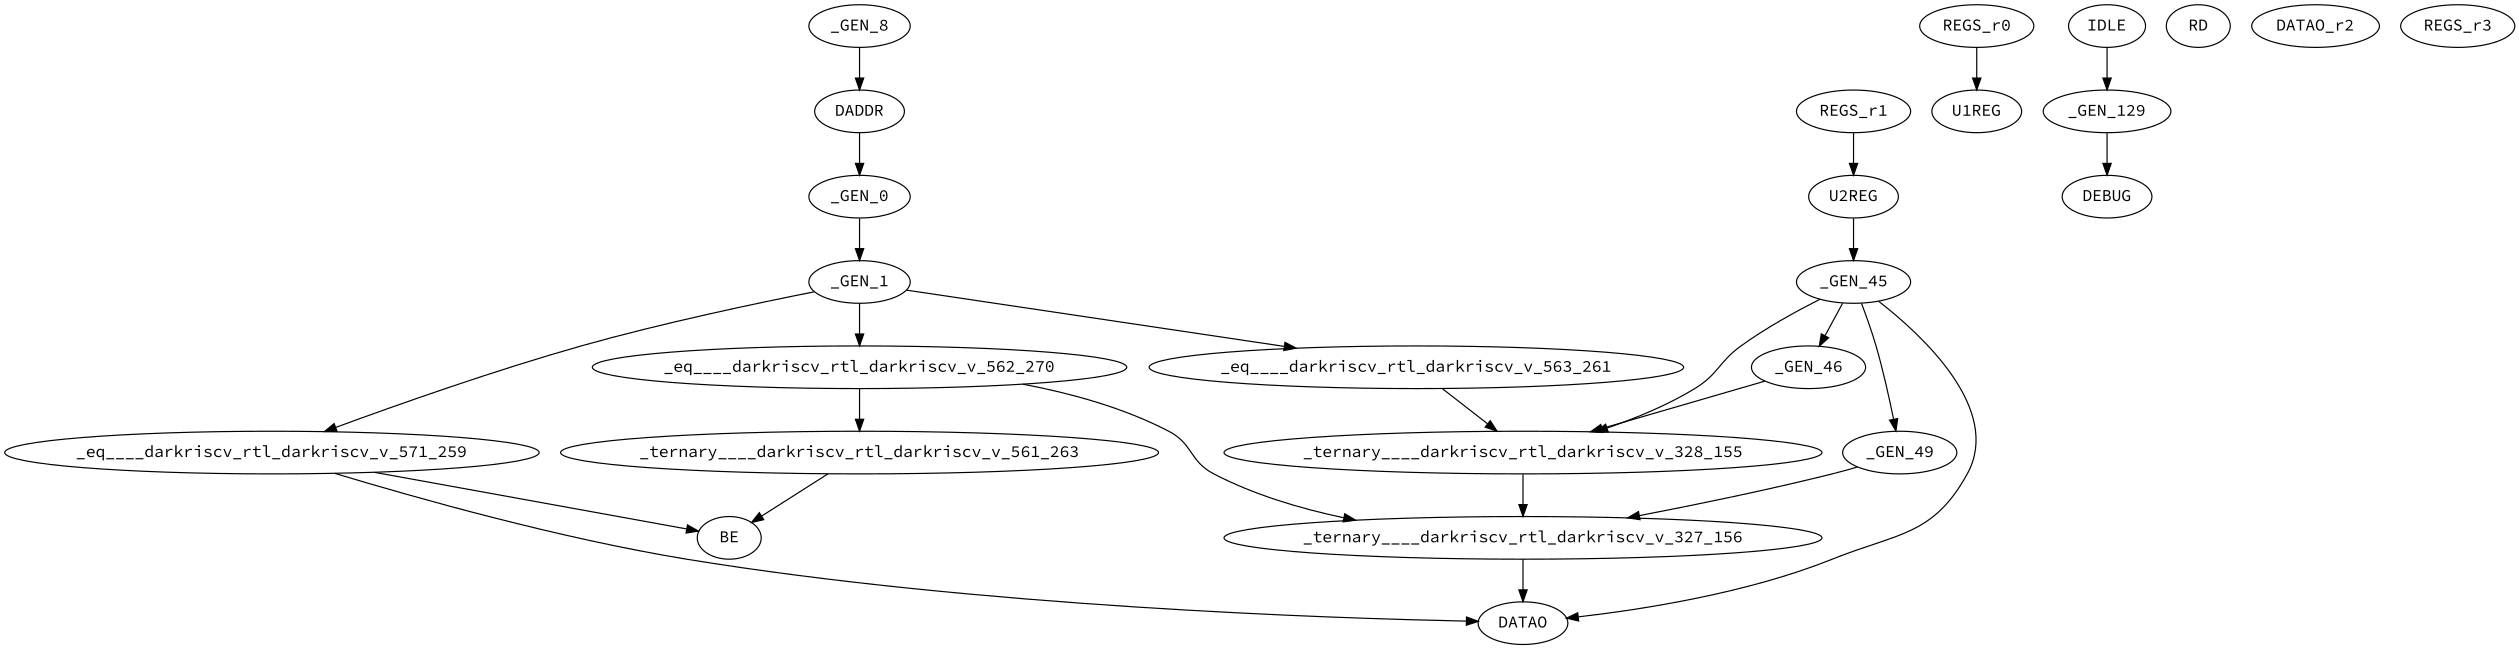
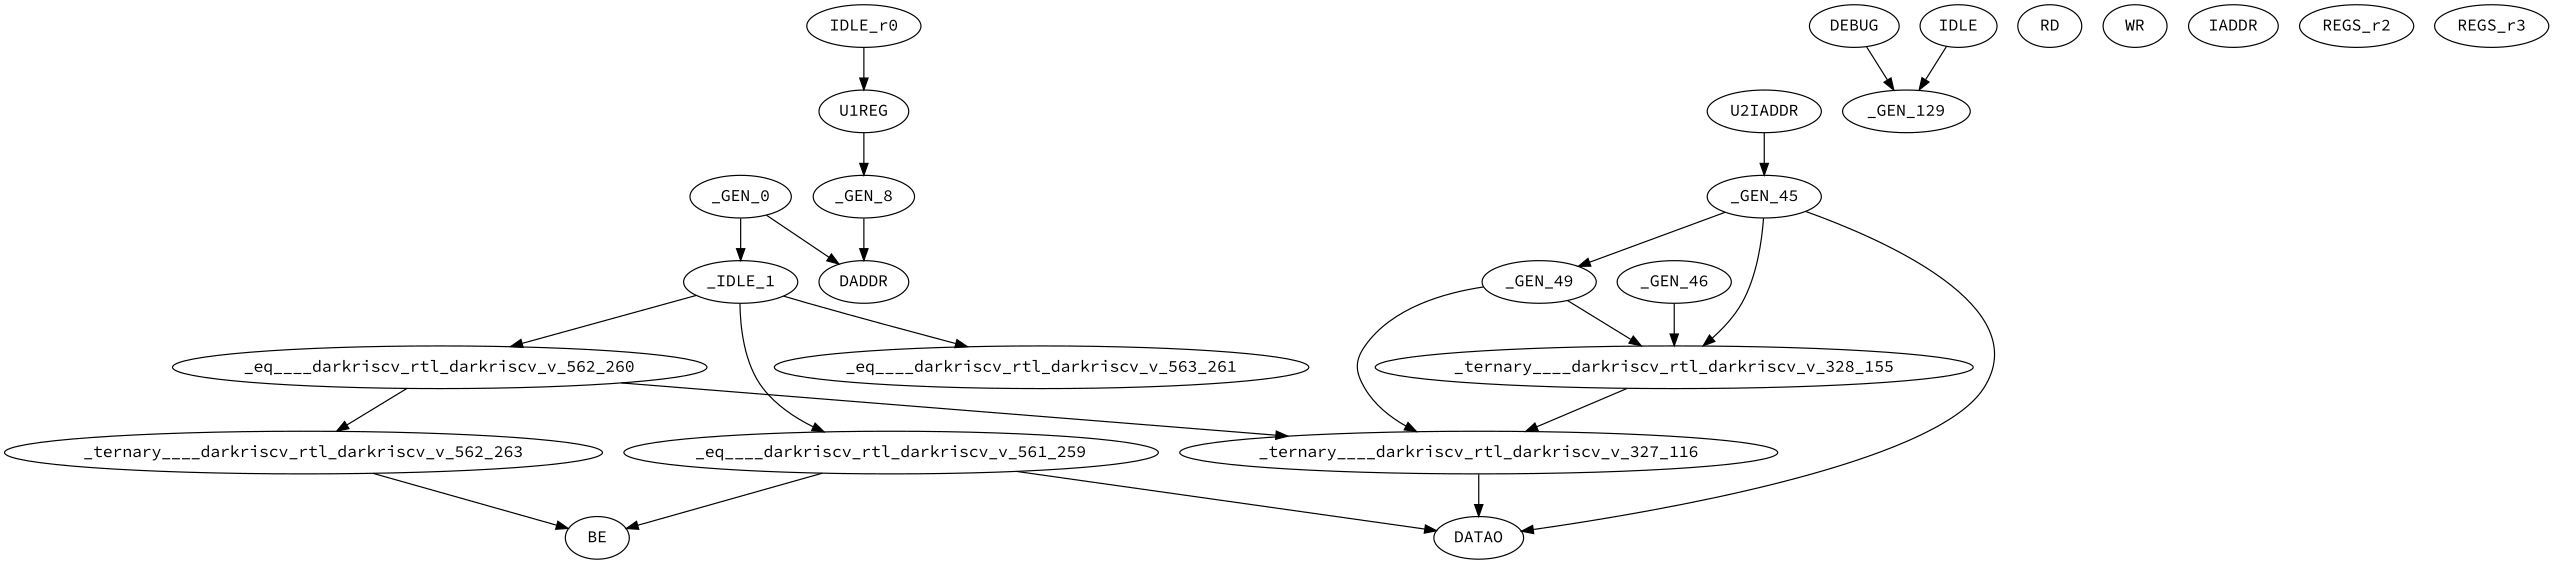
node "REGS_r0": label "REGS_r0" -> "IDLE_r0"
node "WR": added
node "IADDR": added
node "DATAO_r2": label "DATAO_r2" -> "REGS_r2"
node "REGS_r1": removed
edge "DADDR" -> "_GEN_0": reversed
edge "U1REG" -> "_GEN_8": added
edge "_GEN_129" -> "DEBUG": reversed
node "U2REG": label "U2REG" -> "U2IADDR"
node "_GEN_1": label "_GEN_1" -> "_IDLE_1"
edge "_GEN_45" -> "_GEN_46": removed
node "_eq____darkriscv_rtl_darkriscv_v_562_270": label "_eq____darkriscv_rtl_darkriscv_v_562_270" -> "_eq____darkriscv_rtl_darkriscv_v_562_260"
edge "_eq____darkriscv_rtl_darkriscv_v_563_261" -> "_ternary____darkriscv_rtl_darkriscv_v_328_155": now "_GEN_49" -> "_ternary____darkriscv_rtl_darkriscv_v_328_155"
node "_eq____darkriscv_rtl_darkriscv_v_571_259": label "_eq____darkriscv_rtl_darkriscv_v_571_259" -> "_eq____darkriscv_rtl_darkriscv_v_561_259"
node "_ternary____darkriscv_rtl_darkriscv_v_561_263": label "_ternary____darkriscv_rtl_darkriscv_v_561_263" -> "_ternary____darkriscv_rtl_darkriscv_v_562_263"
node "_ternary____darkriscv_rtl_darkriscv_v_327_156": label "_ternary____darkriscv_rtl_darkriscv_v_327_156" -> "_ternary____darkriscv_rtl_darkriscv_v_327_116"
